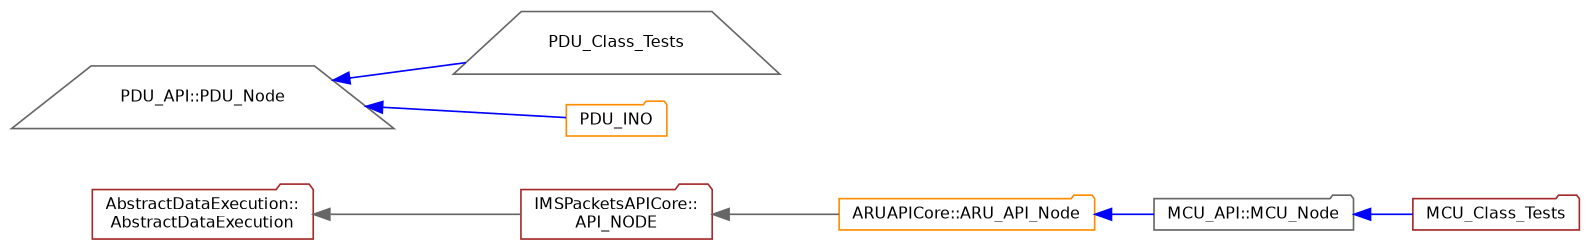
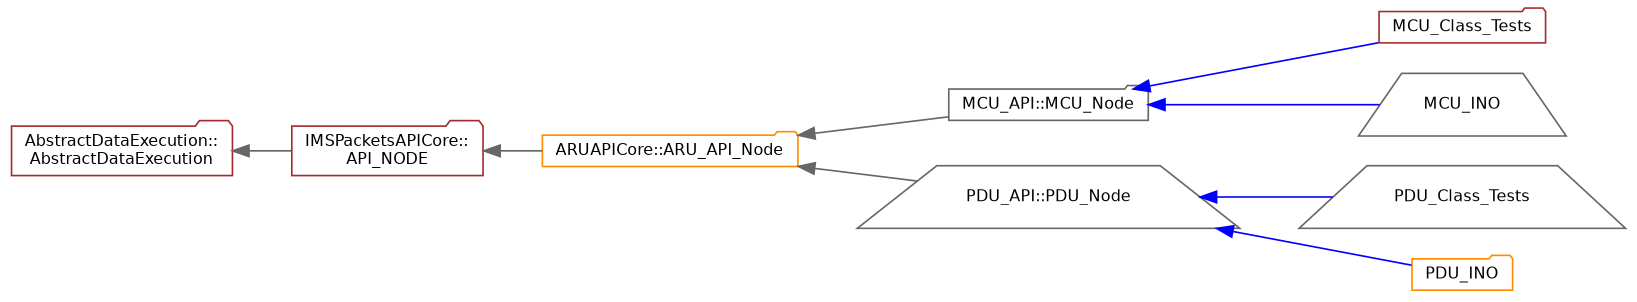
node "MCU_INO": added
edge "PDU_API::PDU_Node" -> "ARUAPICore::ARU_API_Node": added
edge "MCU_API::MCU_Node" -> "ARUAPICore::ARU_API_Node": color blue -> gray40
